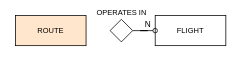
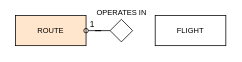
edge "OPERATES IN" -> "ROUTE": added, label "1"
edge "OPERATES IN" -> "FLIGHT": removed, label "N"
